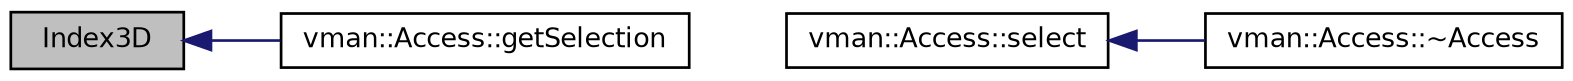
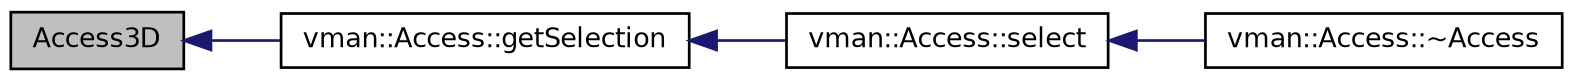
node "Index3D": label "Index3D" -> "Access3D"
edge "vman::Access::select" -> "vman::Access::getSelection": added
